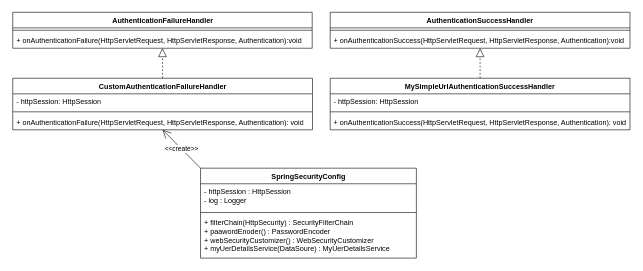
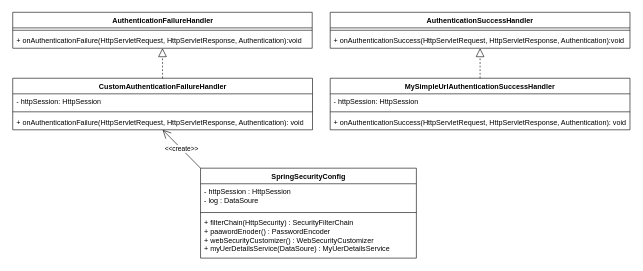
node "- httpSession : HttpSession - log : Logger": label "- httpSession : HttpSession - log : Logger" -> "- httpSession : HttpSession - log : DataSoure"
